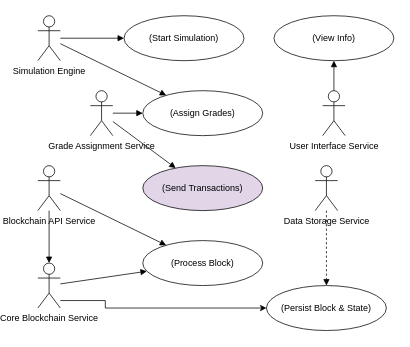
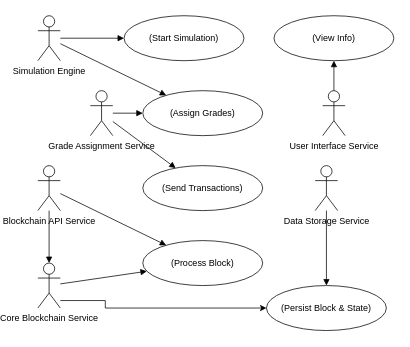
node "(Send Transactions)": fillcolor #e1d5e7 -> #ffffff
edge "Data Storage Service" -> "(Persist Block & State)": style dashed -> solid
